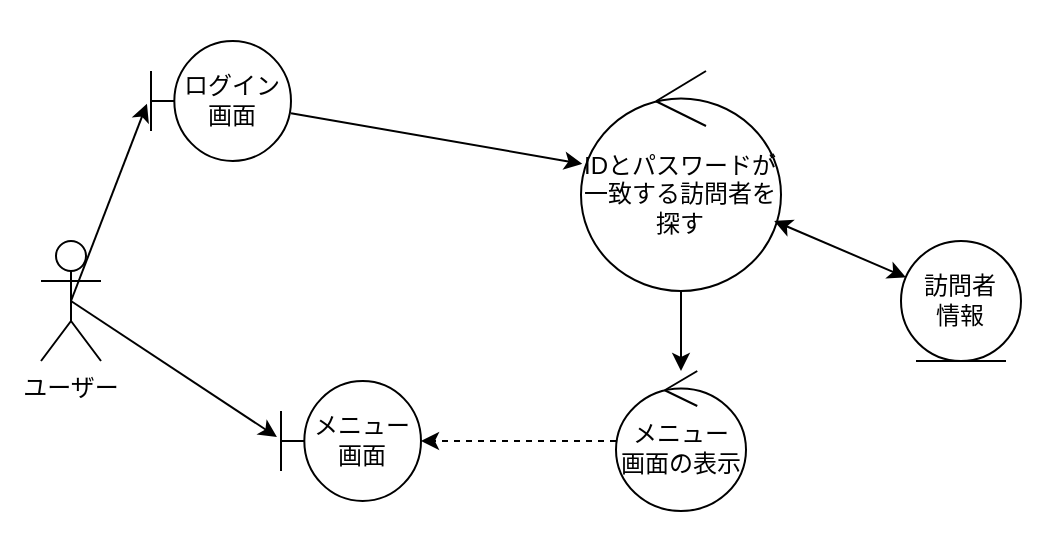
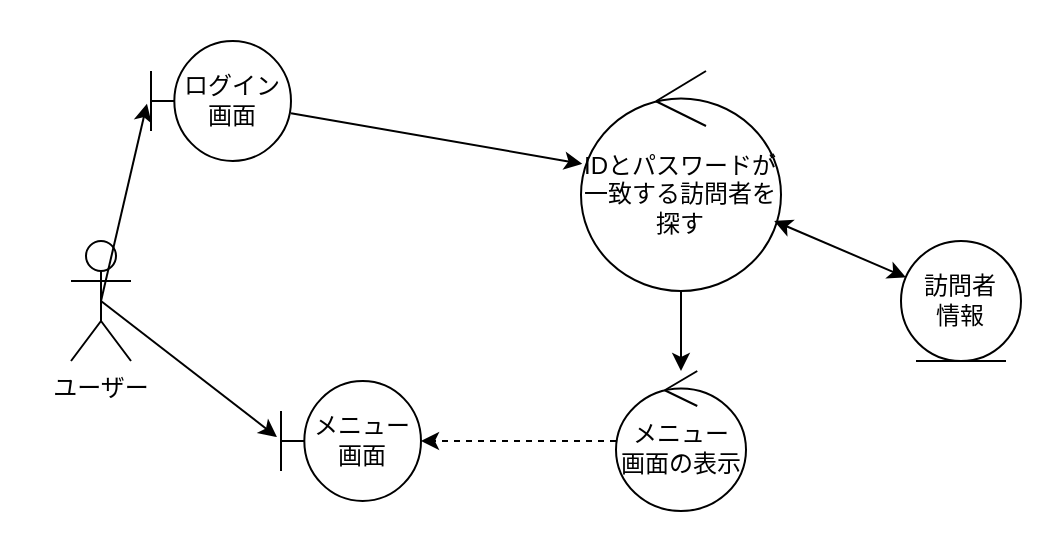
node "ユーザー": moved (71, 301) -> (101, 301)
